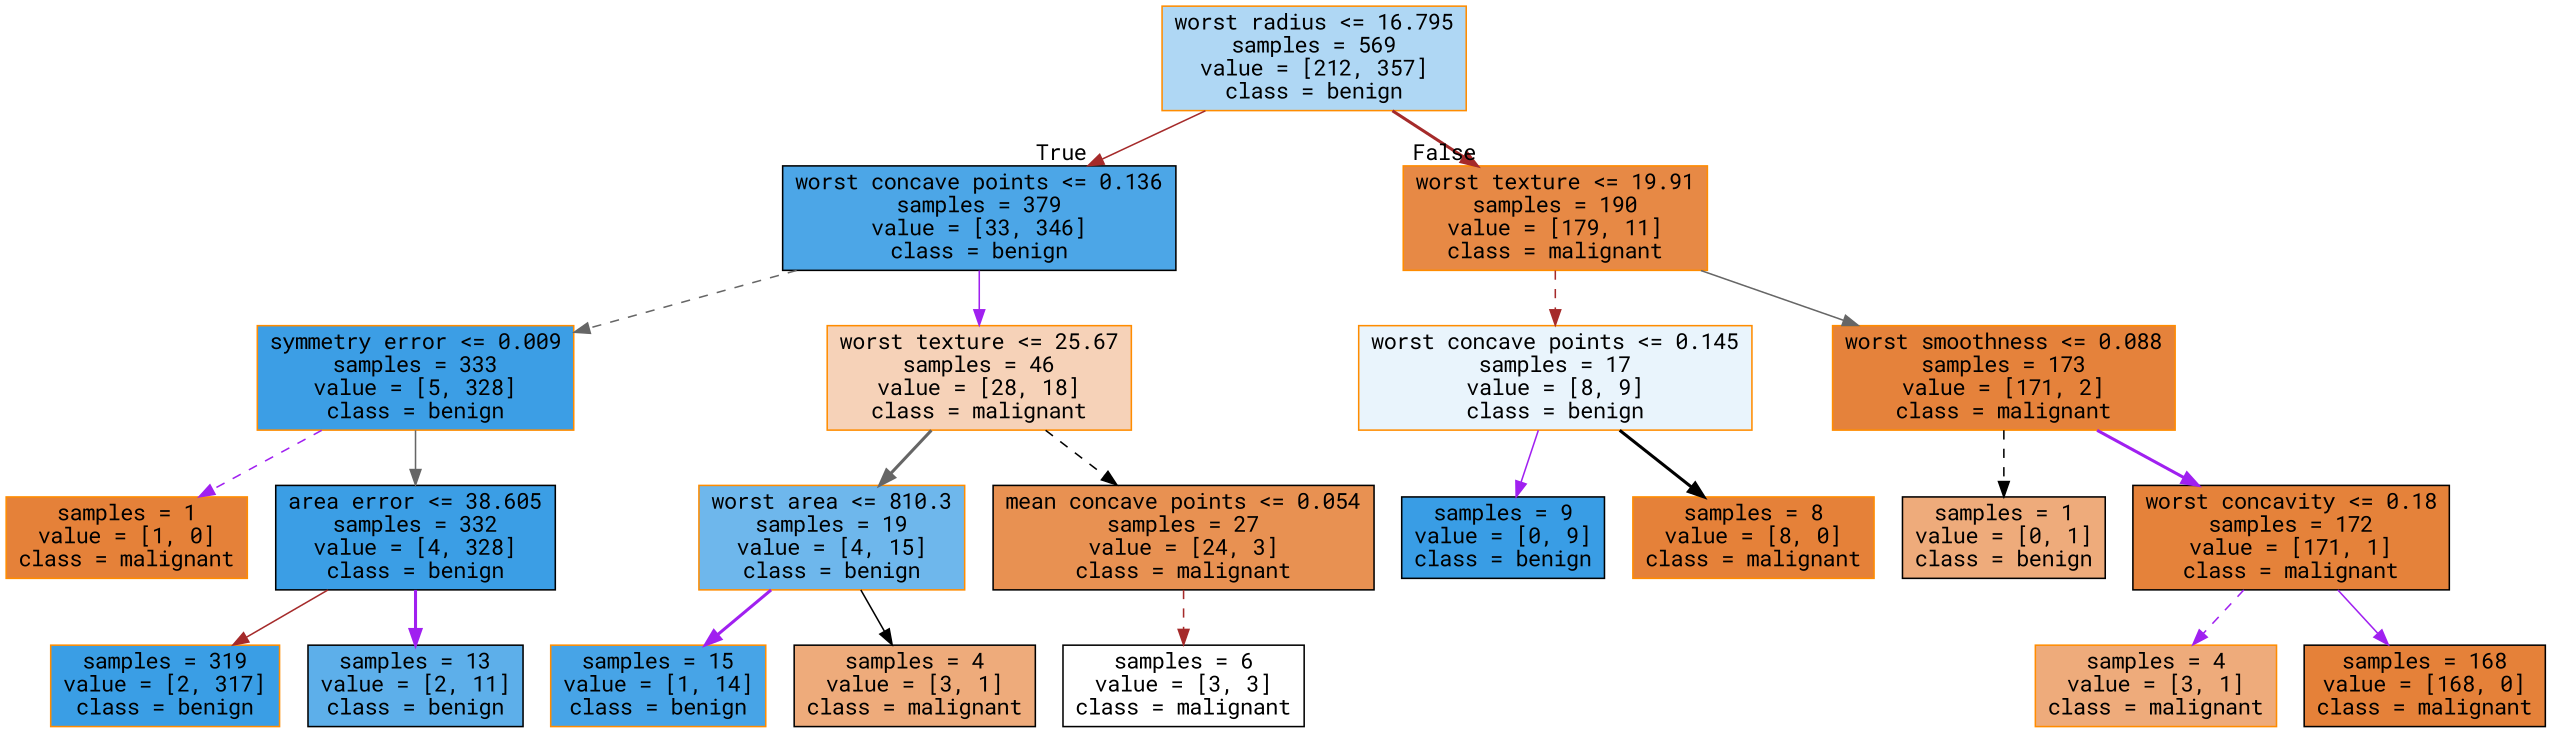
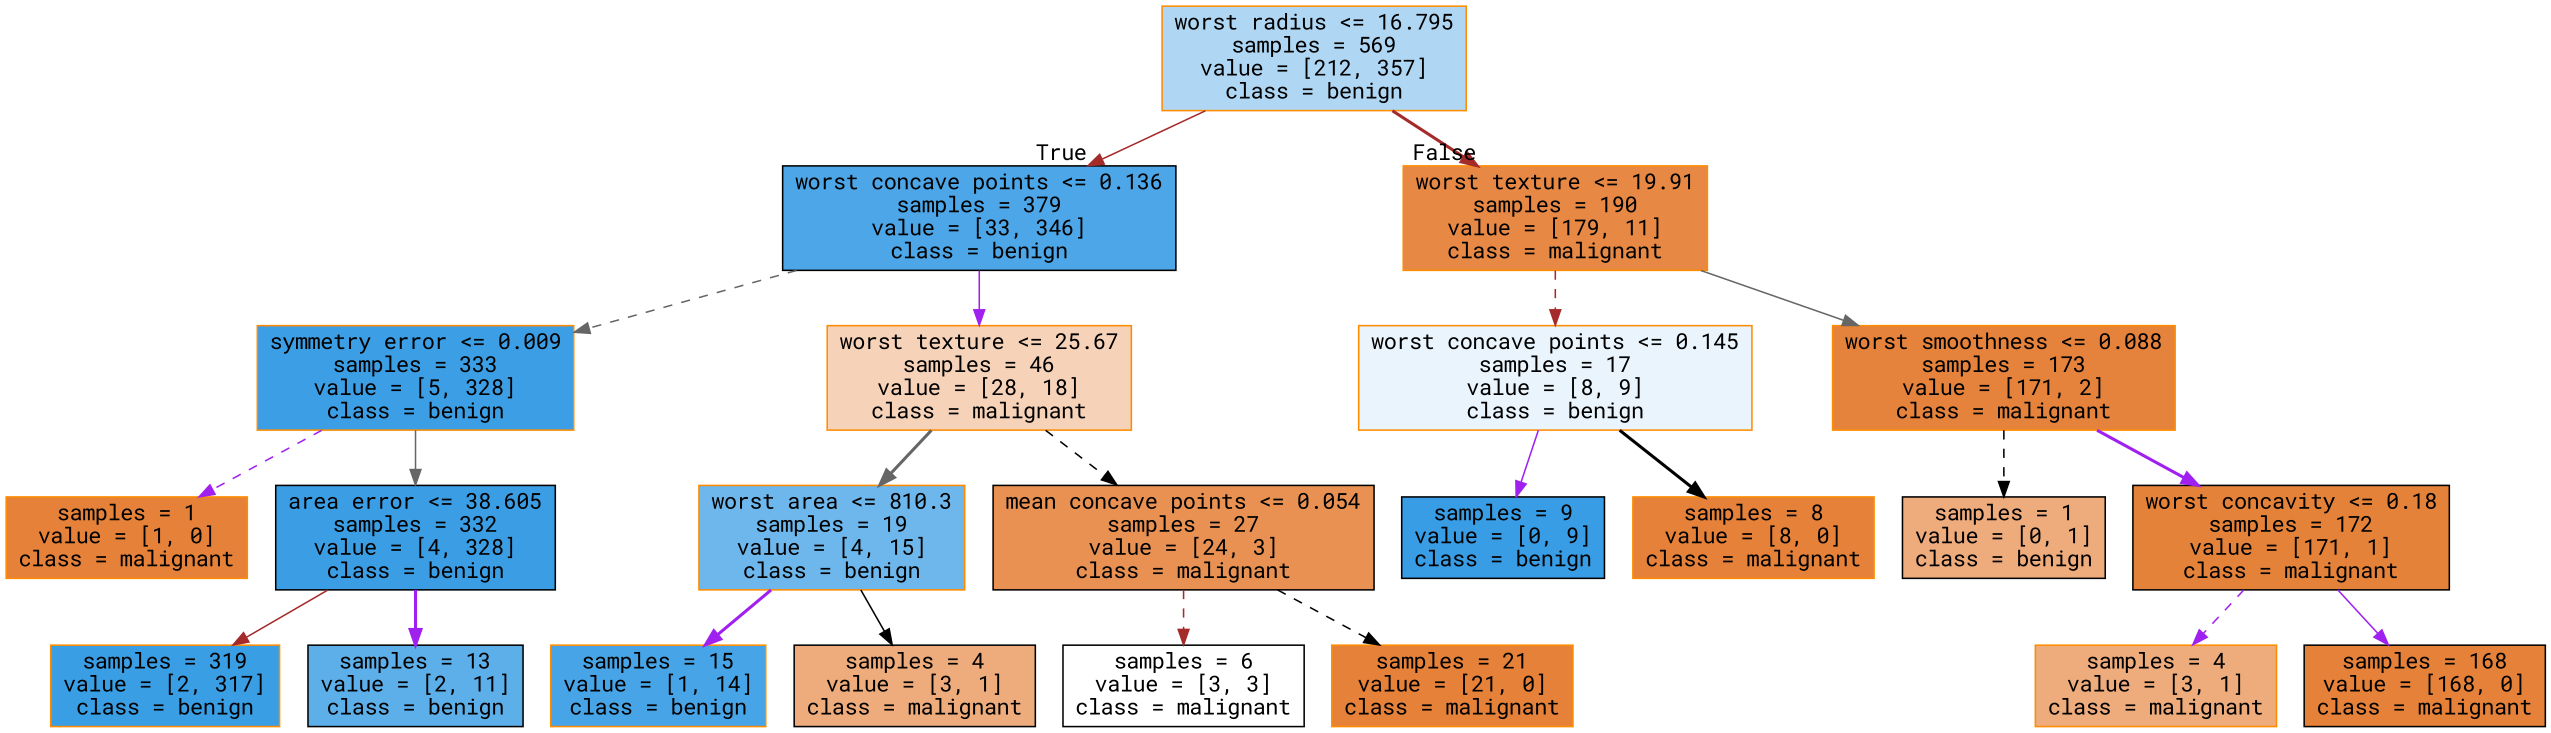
node "samples = 21 value = [21, 0] class = malignant": added
